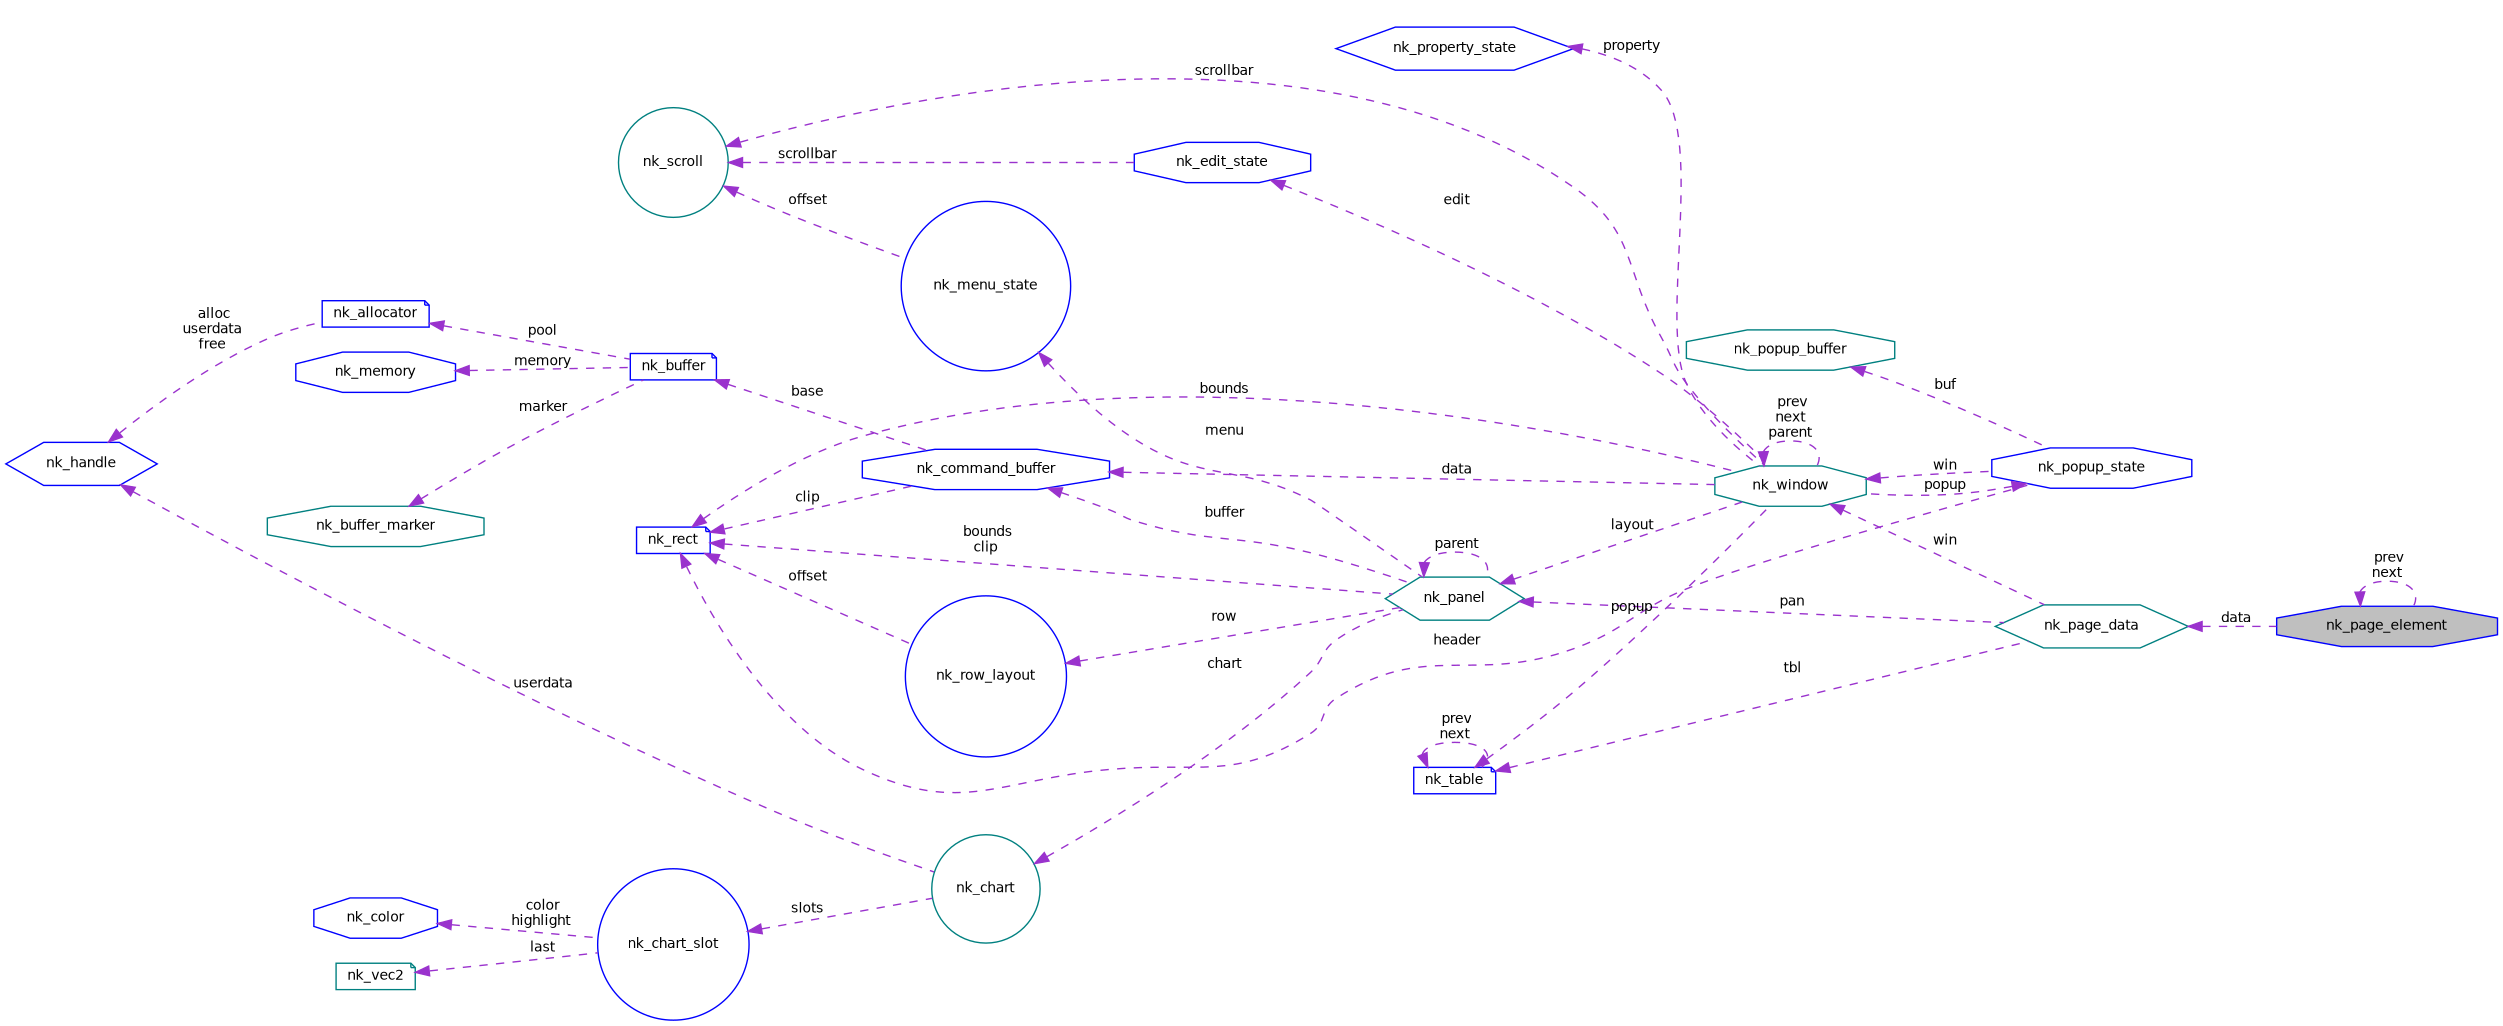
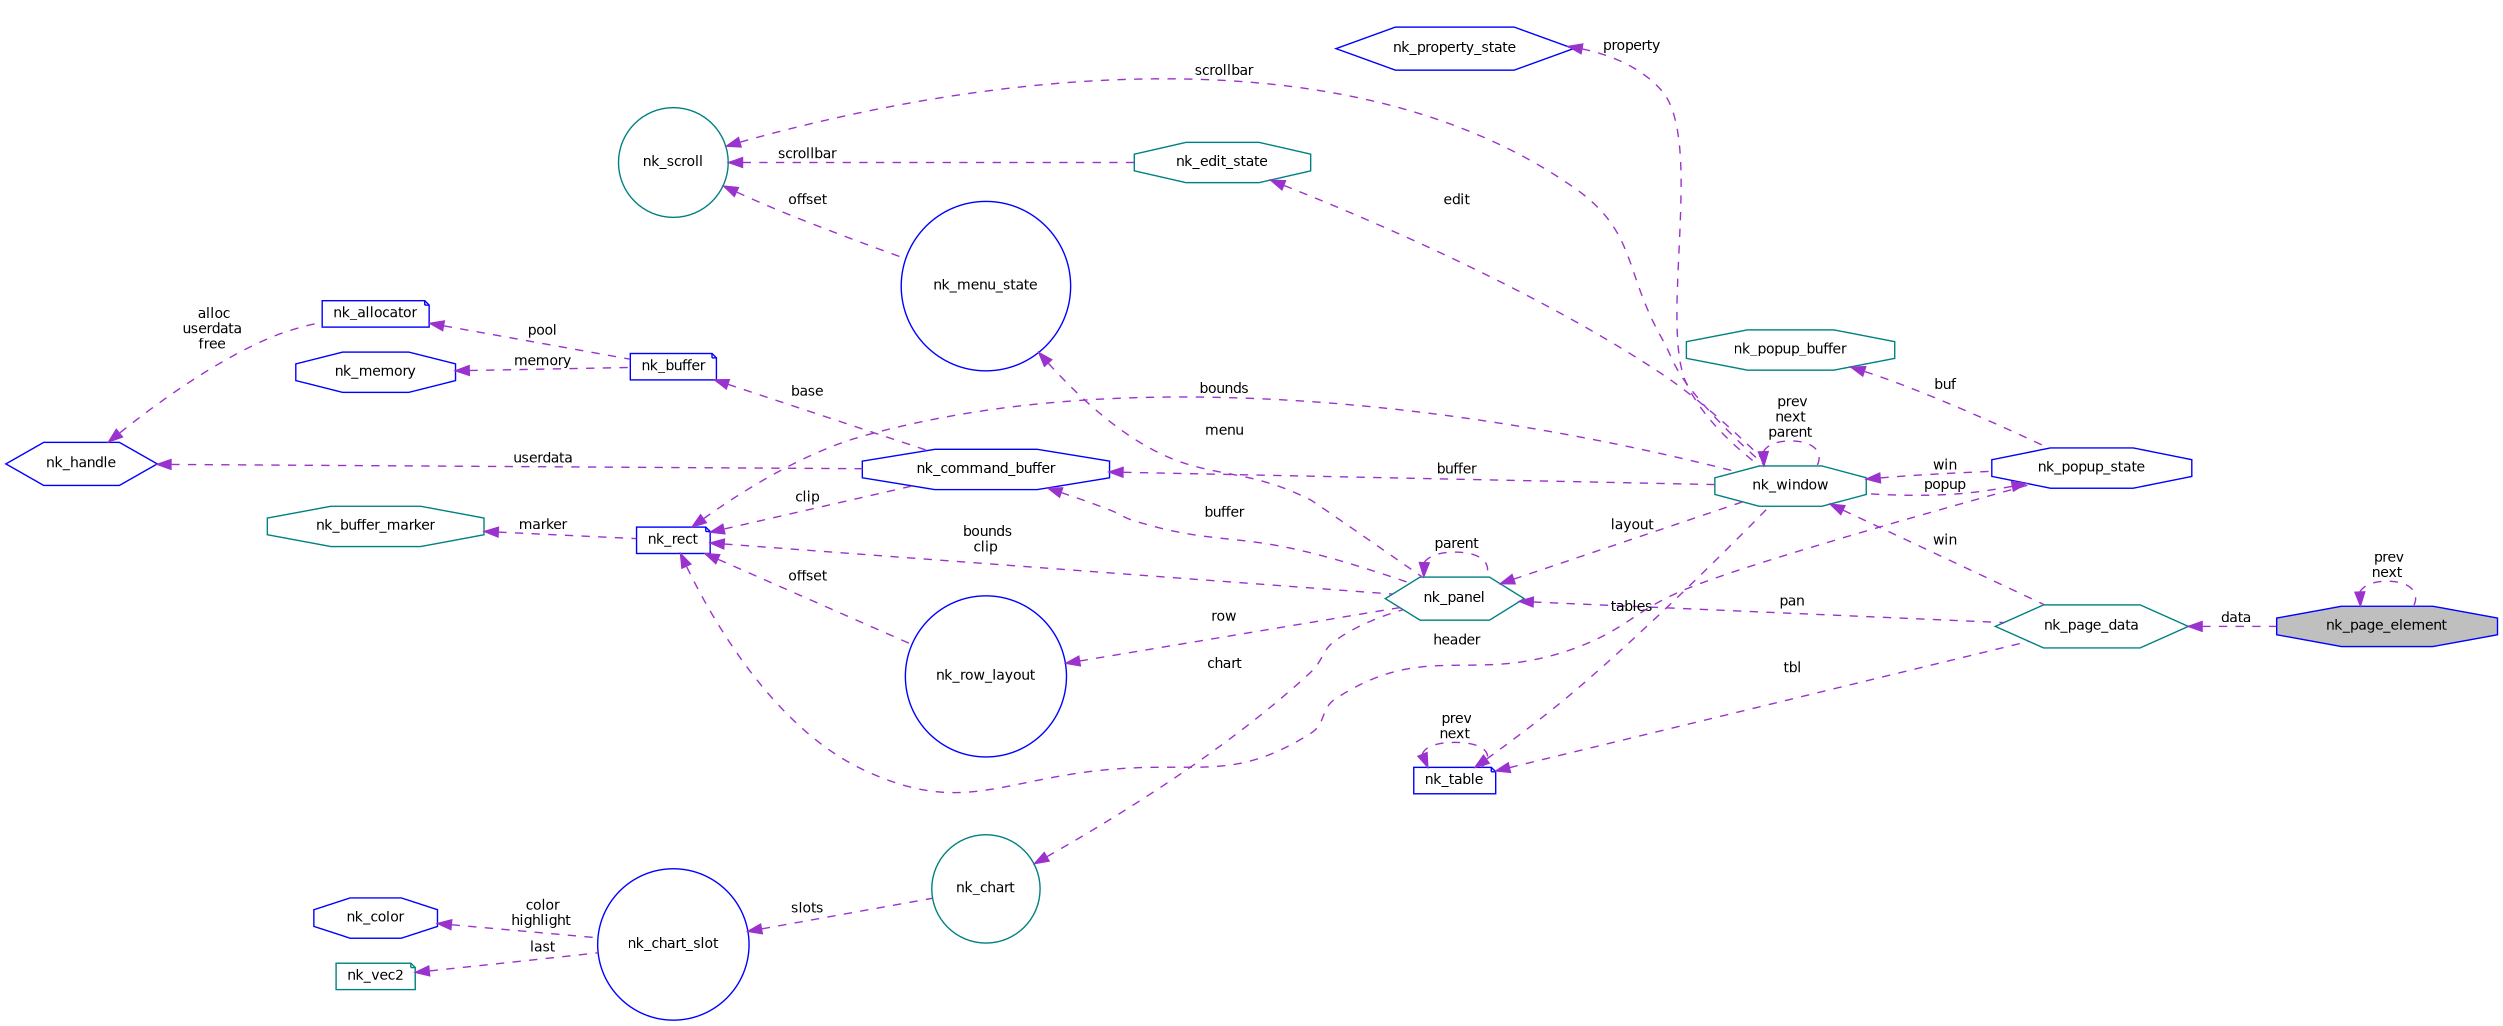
node "nk_edit_state": color blue -> teal
edge "nk_buffer" -> "nk_buffer_marker": now "nk_rect" -> "nk_buffer_marker"
edge "nk_window" -> "nk_command_buffer": label " data" -> " buffer"
edge "nk_window" -> "nk_table": label " popup" -> " tables"
edge "nk_chart" -> "nk_handle": now "nk_command_buffer" -> "nk_handle"
